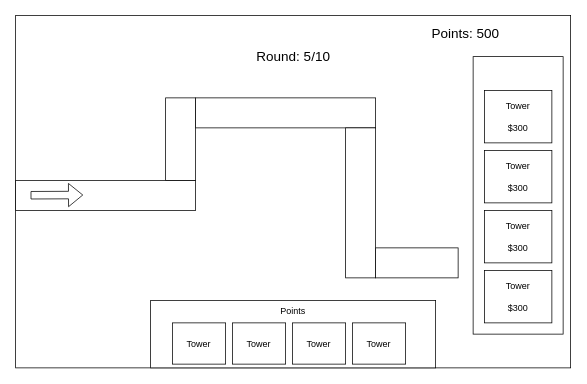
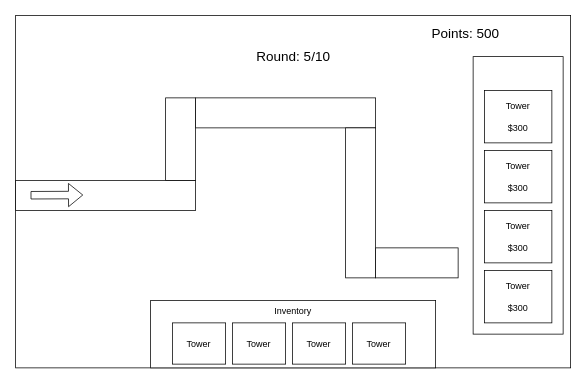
node "Points": label "Points" -> "Inventory"
